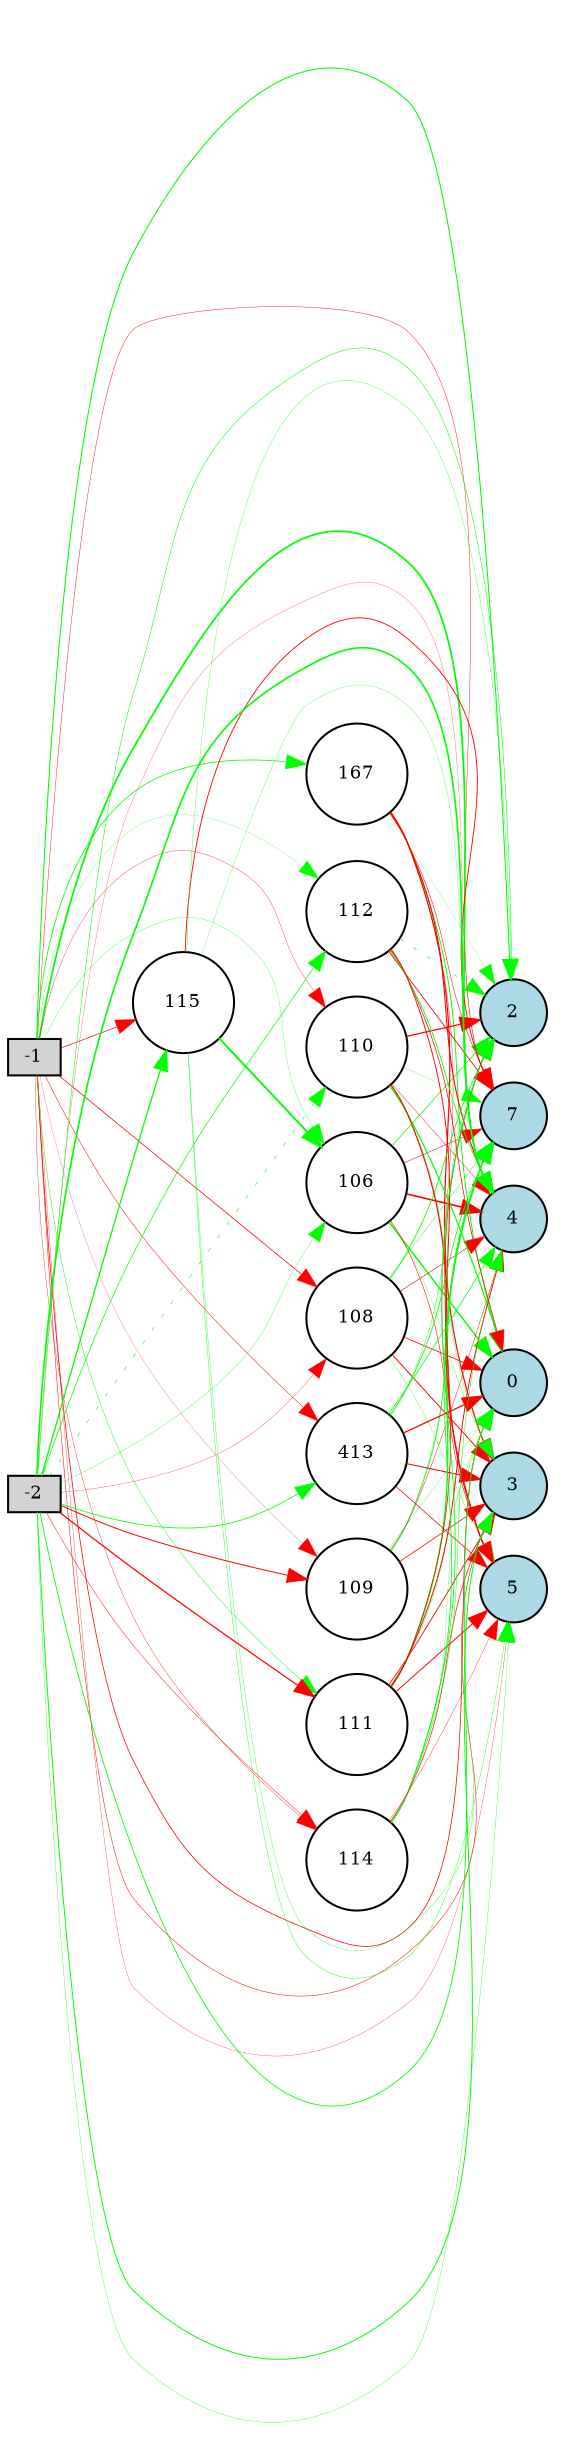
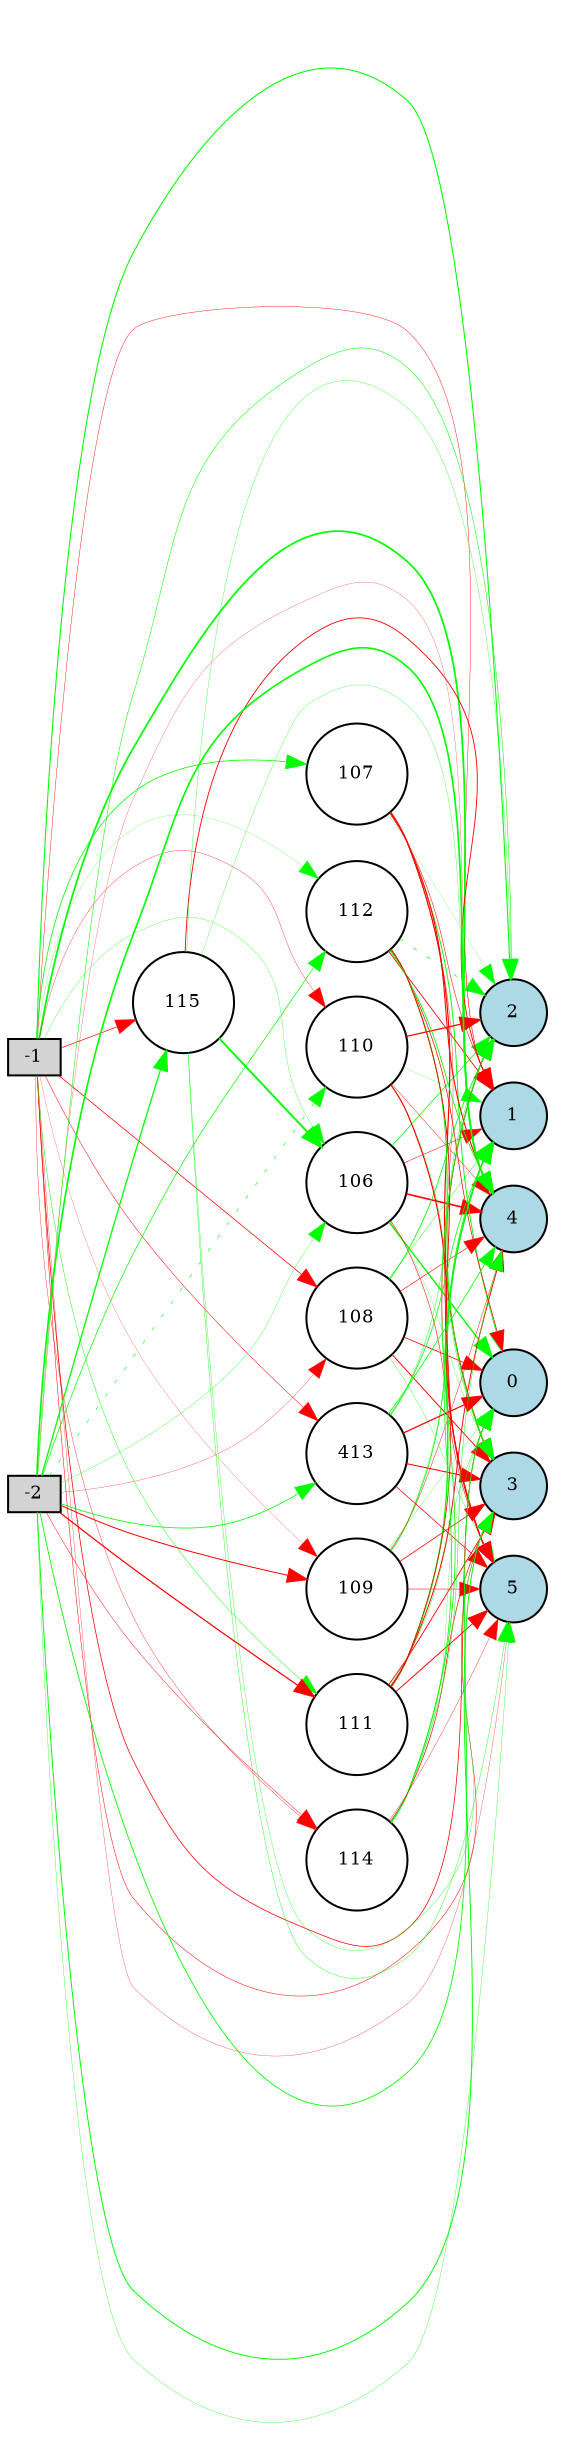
node "167": label "167" -> "107"
node "7": label "7" -> "1"
edge "112" -> "3": added
edge "110" -> "0": removed
edge "109" -> "5": added
